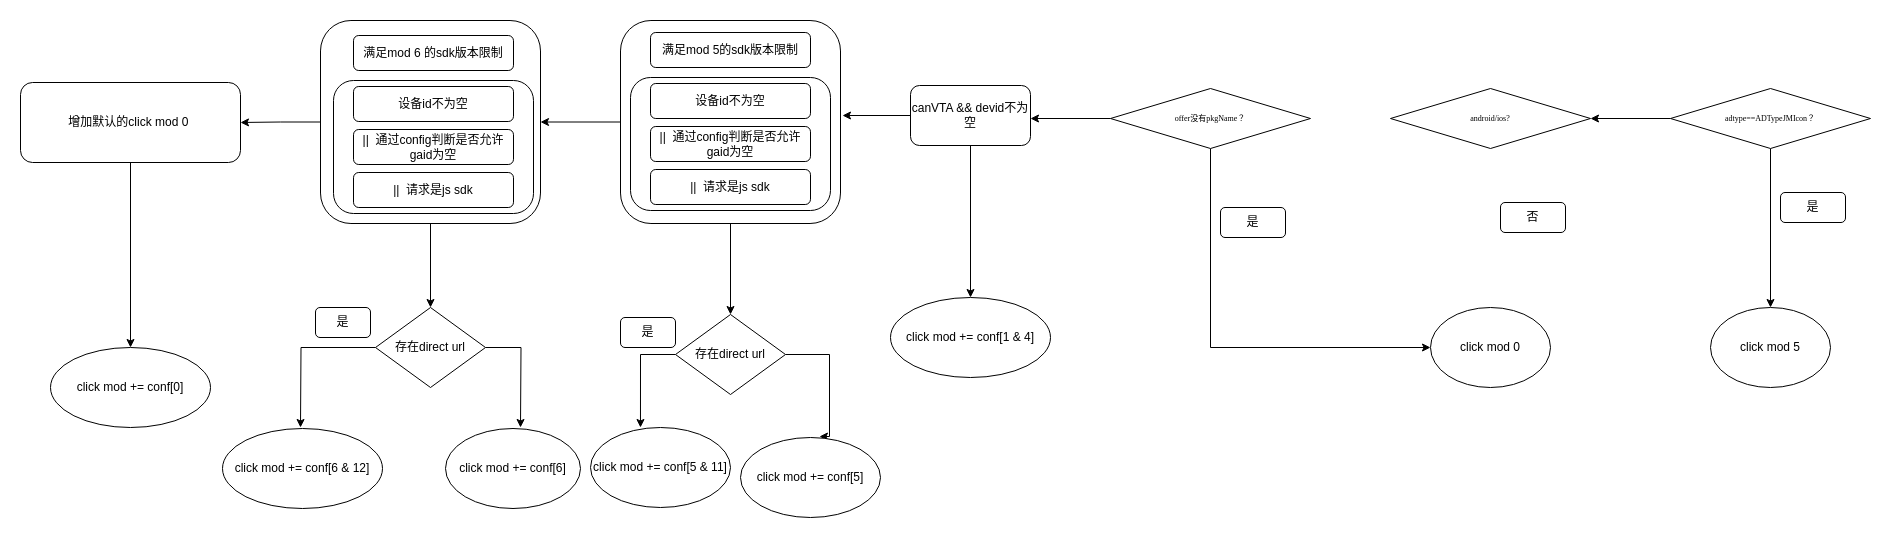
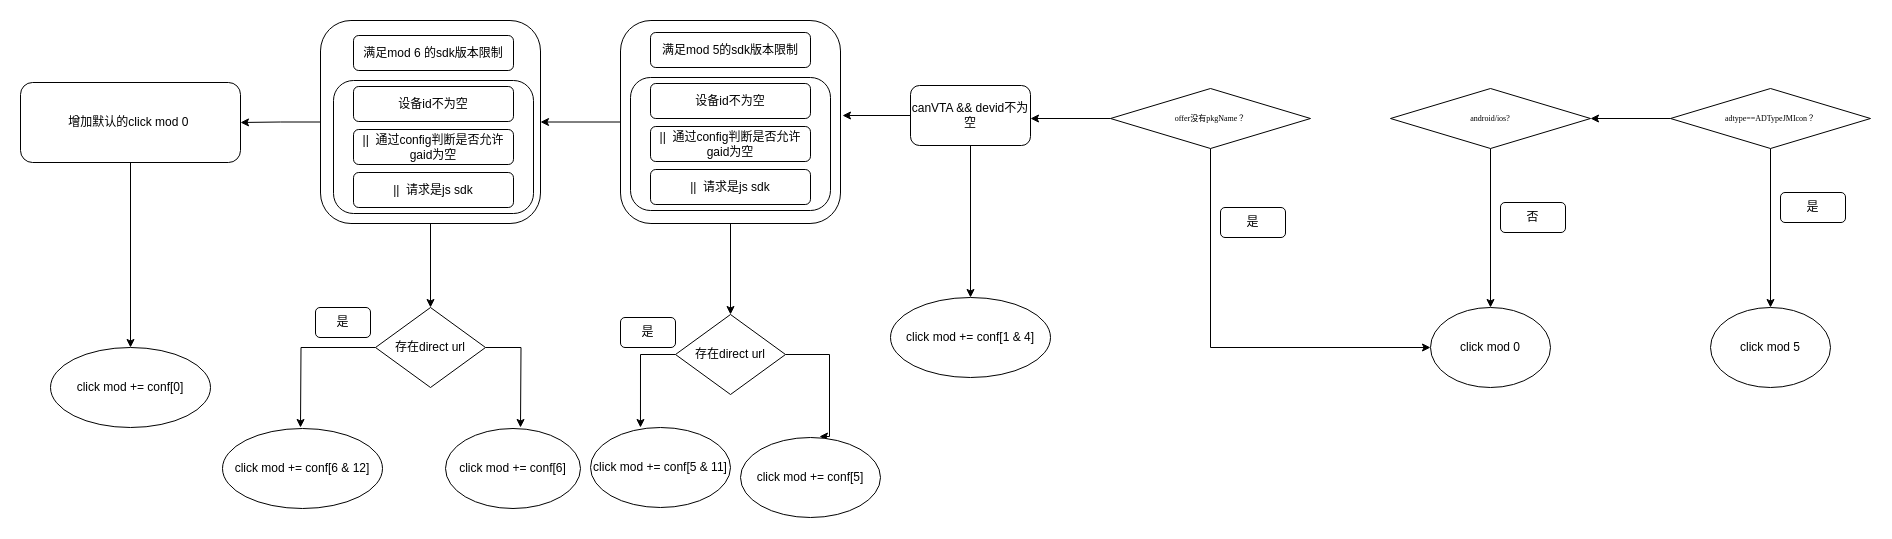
edge "android/ios?" -> "click mod 0": added
